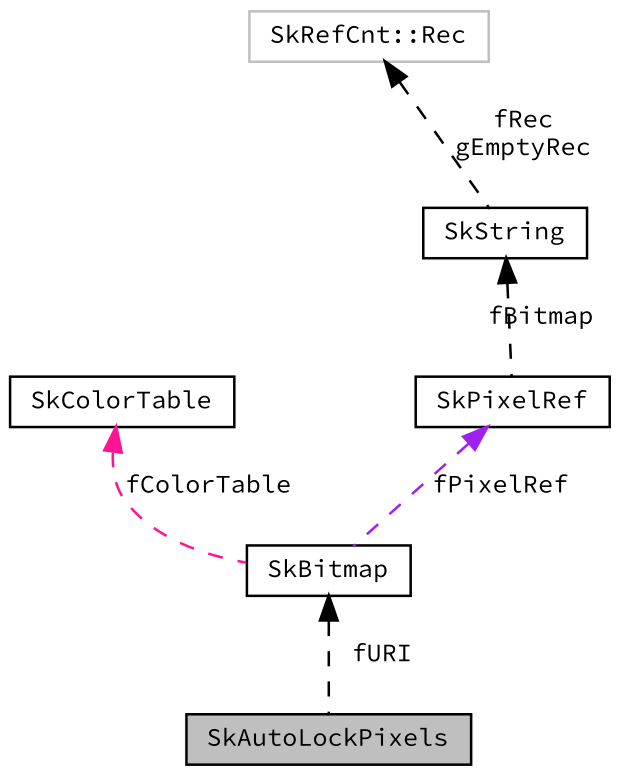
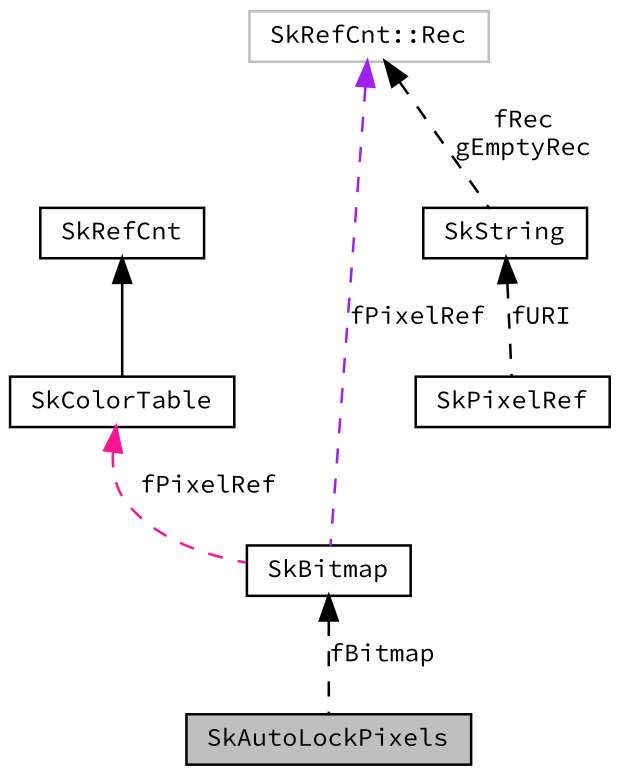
node "SkRefCnt": added
edge "SkPixelRef" -> "SkString": label "fBitmap" -> "fURI"
edge "SkBitmap" -> "SkColorTable": label "fColorTable" -> "fPixelRef"
edge "SkBitmap" -> "SkPixelRef": now "SkBitmap" -> "SkRefCnt::Rec"
edge "SkAutoLockPixels" -> "SkBitmap": label "fURI" -> "fBitmap"
